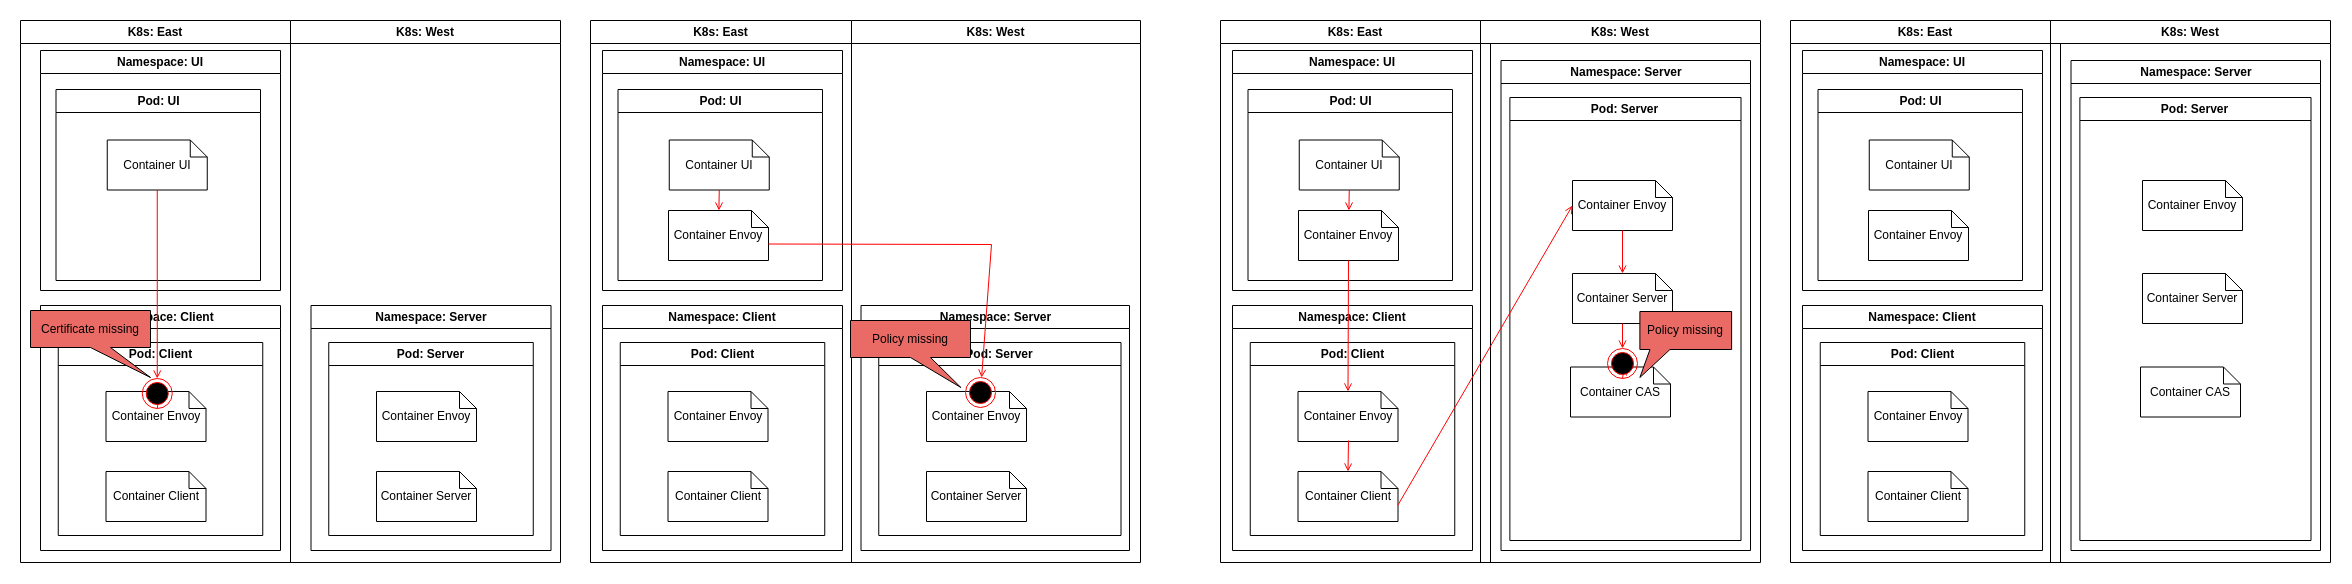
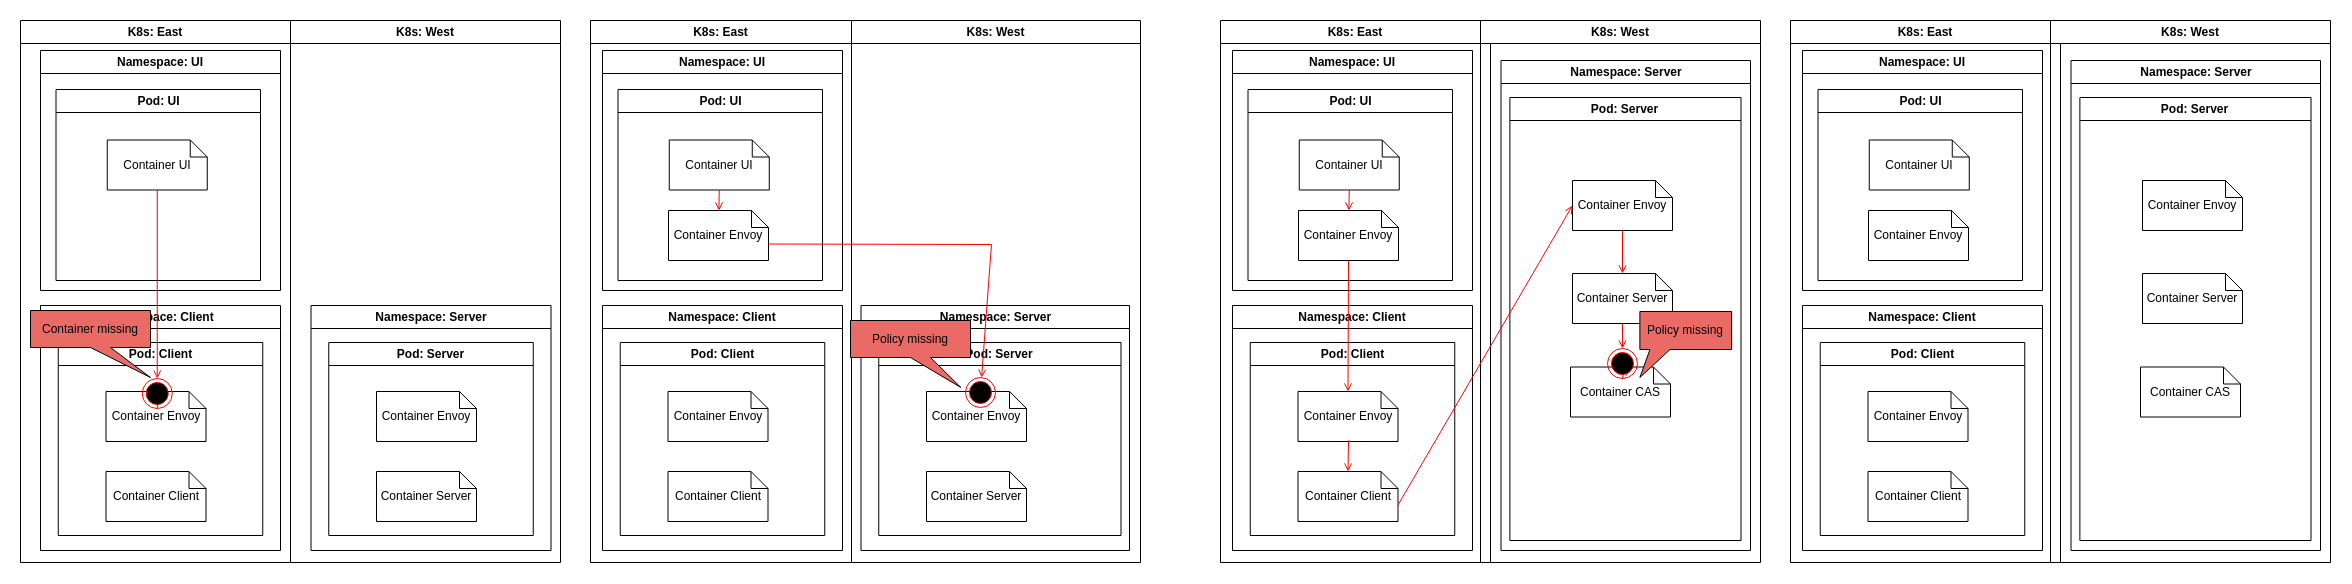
node "Certificate missing": label "Certificate missing" -> "Container missing"
